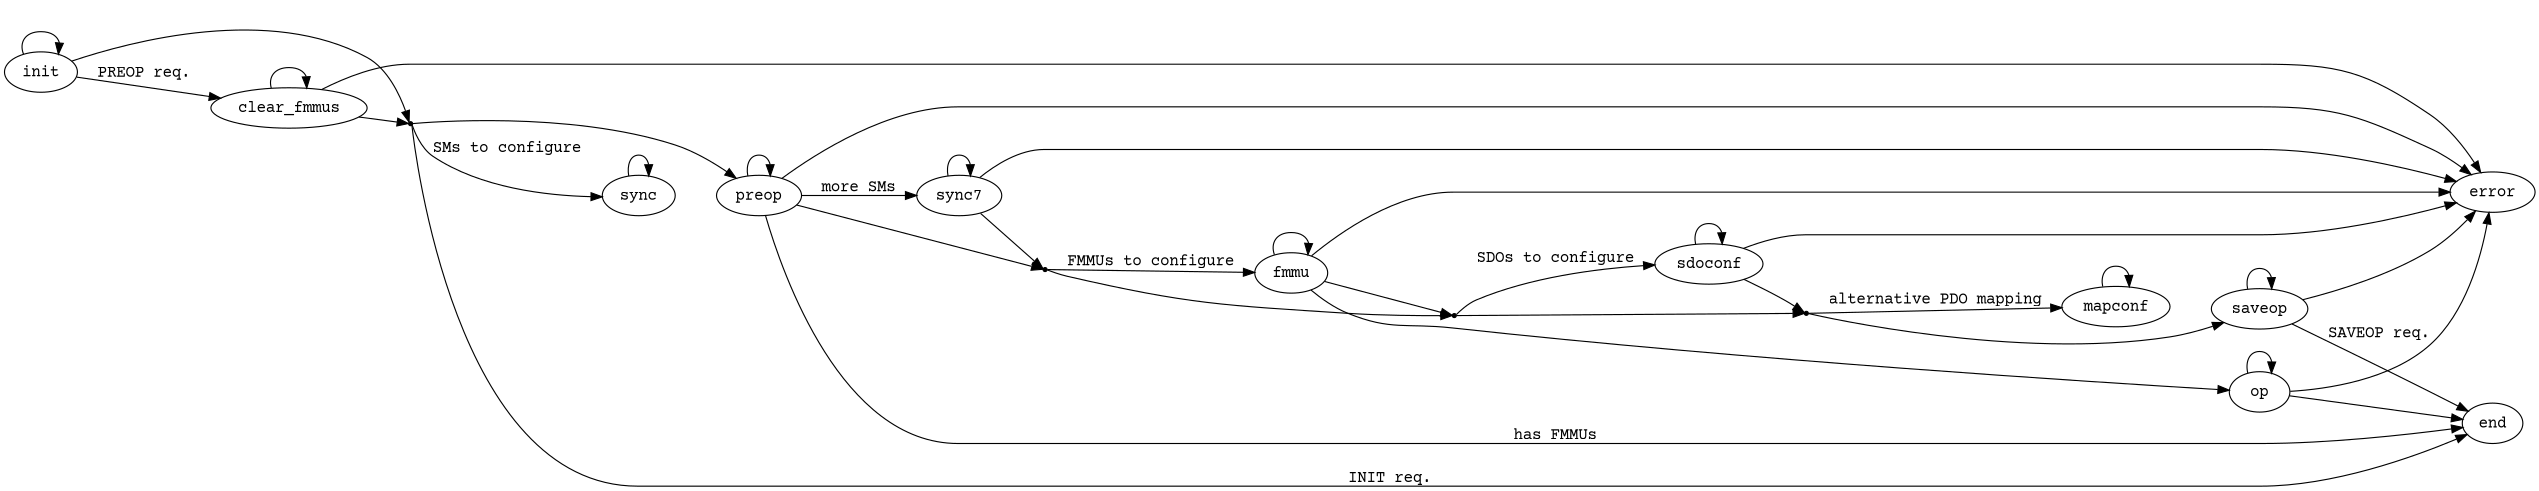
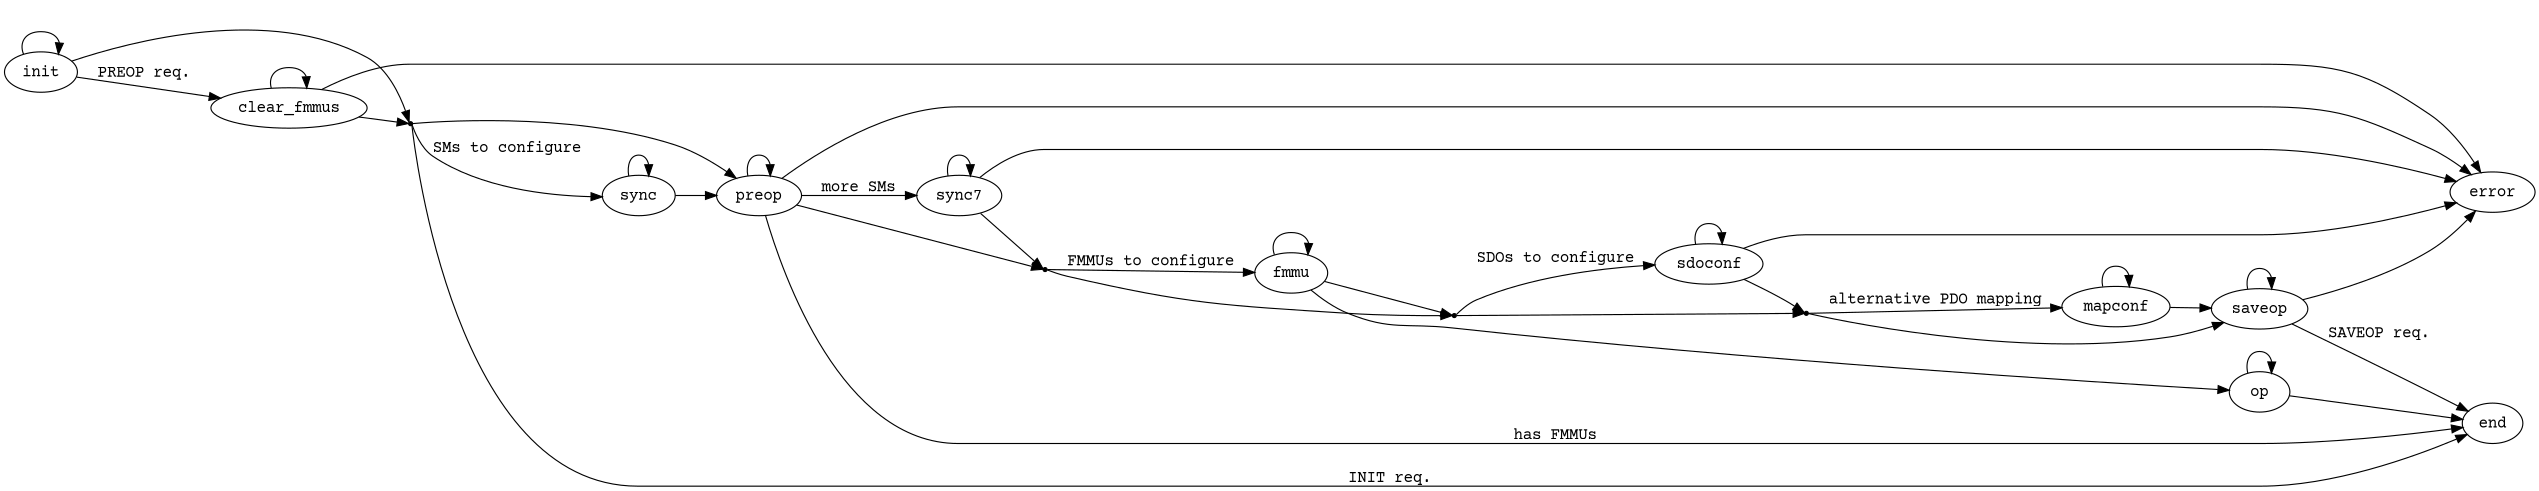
edge "fmmu" -> "error": removed
edge "sync" -> "preop": added
edge "mapconf" -> "saveop": added
edge "op" -> "error": removed
